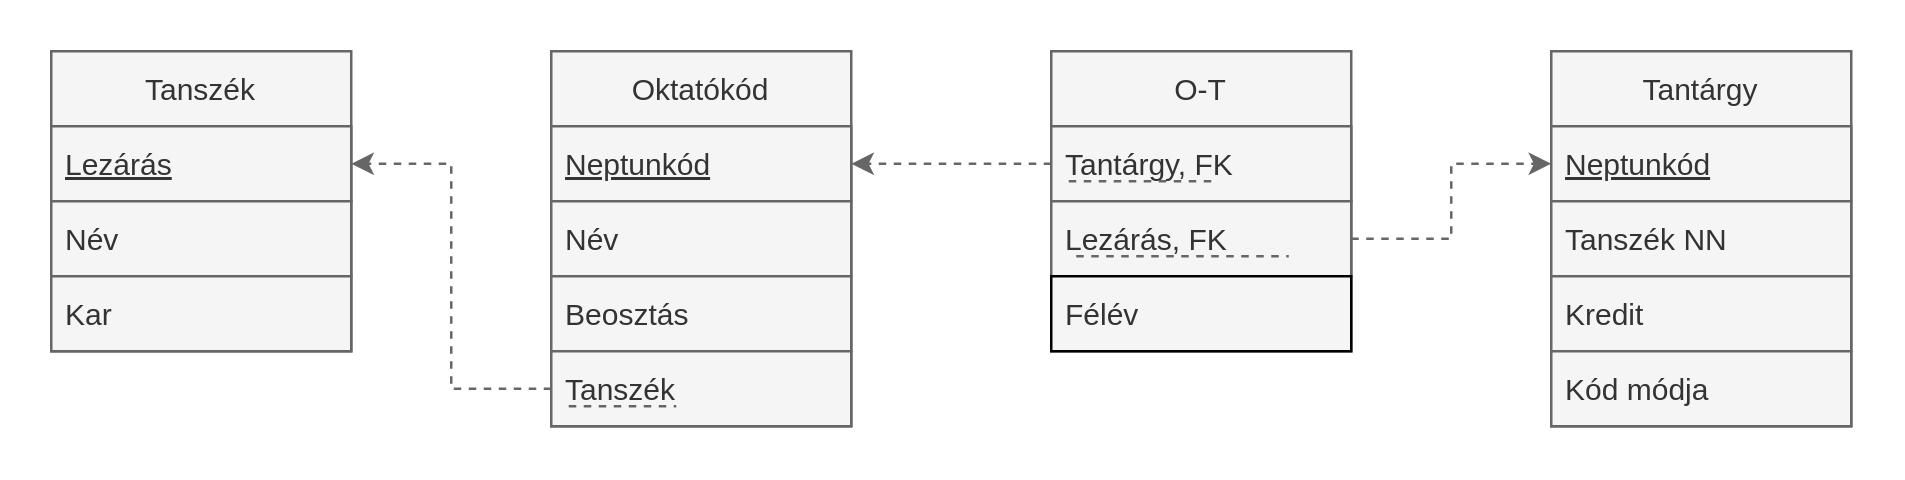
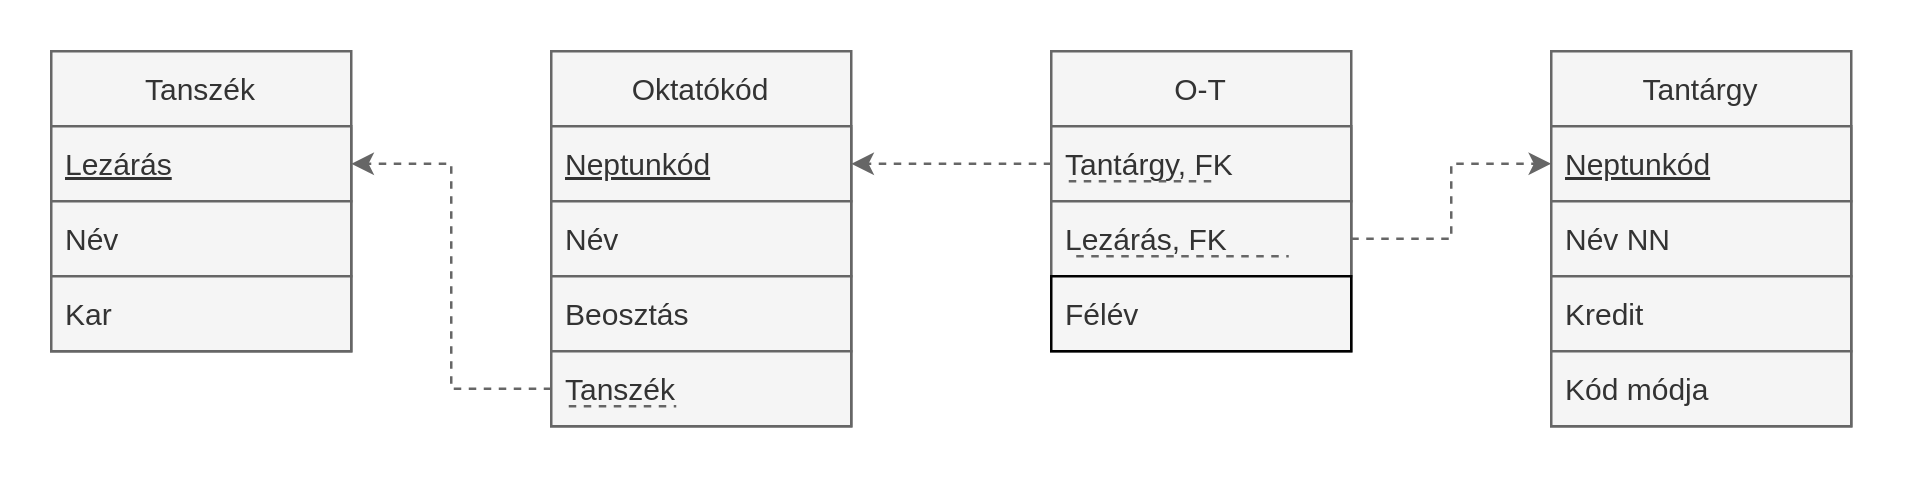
node "Tanszék NN": label "Tanszék NN" -> "Név NN"
